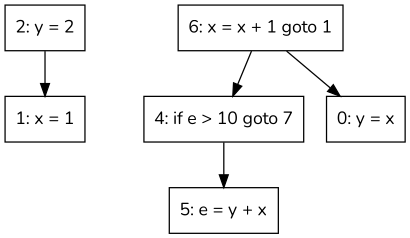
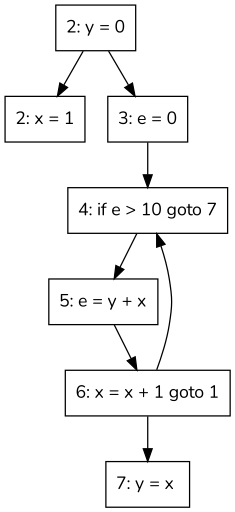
node "2: y = 2": label "2: y = 2" -> "2: y = 0"
node "1: x = 1": label "1: x = 1" -> "2: x = 1"
node "3: e = 0": added
node "0: y = x": label "0: y = x" -> "7: y = x"
edge "5: e = y + x" -> "6: x = x + 1 goto 1": added
